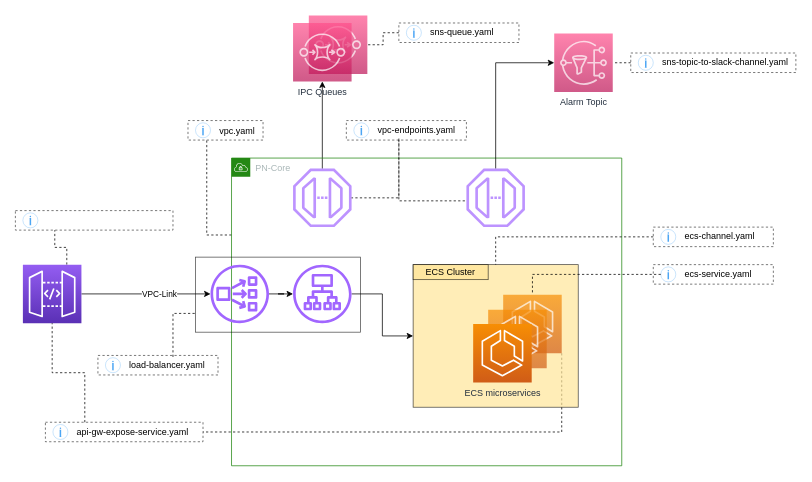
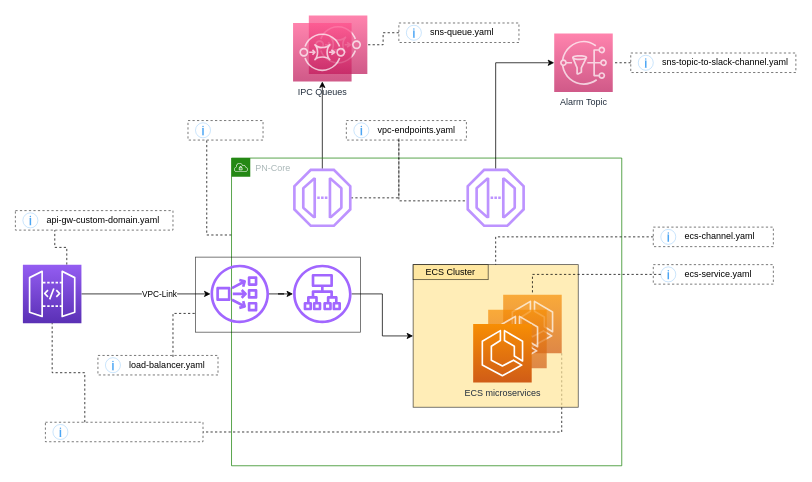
node "vpc.yaml": removed
node "api-gw-custom-domain.yaml": added
node "api-gw-expose-service.yaml": removed
